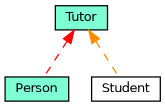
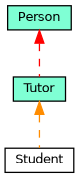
edge "Person" -> "Tutor": reversed
